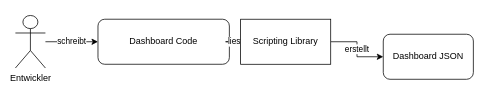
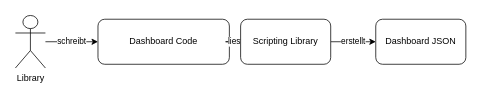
node "Scripting Library": shape rectangle -> rounded rectangle
node "Dashboard JSON": moved (428, 57) -> (420, 42)
node "Entwickler": label "Entwickler" -> "Library"
